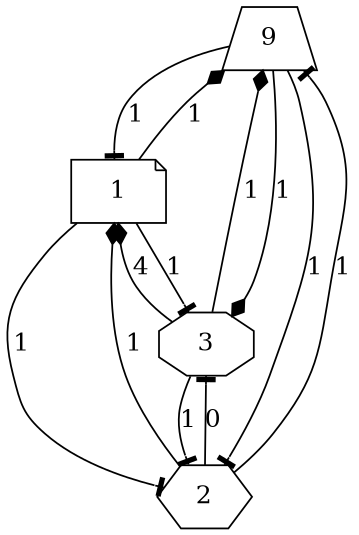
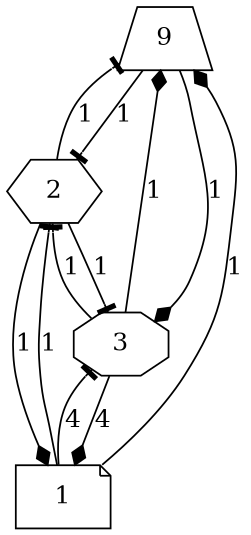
edge "9" -> "1": removed, label "1"
edge "1" -> "3": label "1" -> "4"
edge "2" -> "3": label "0" -> "1"
